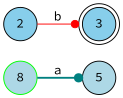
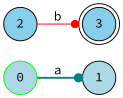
node "8": label "8" -> "0"
node "5": label "5" -> "1"
